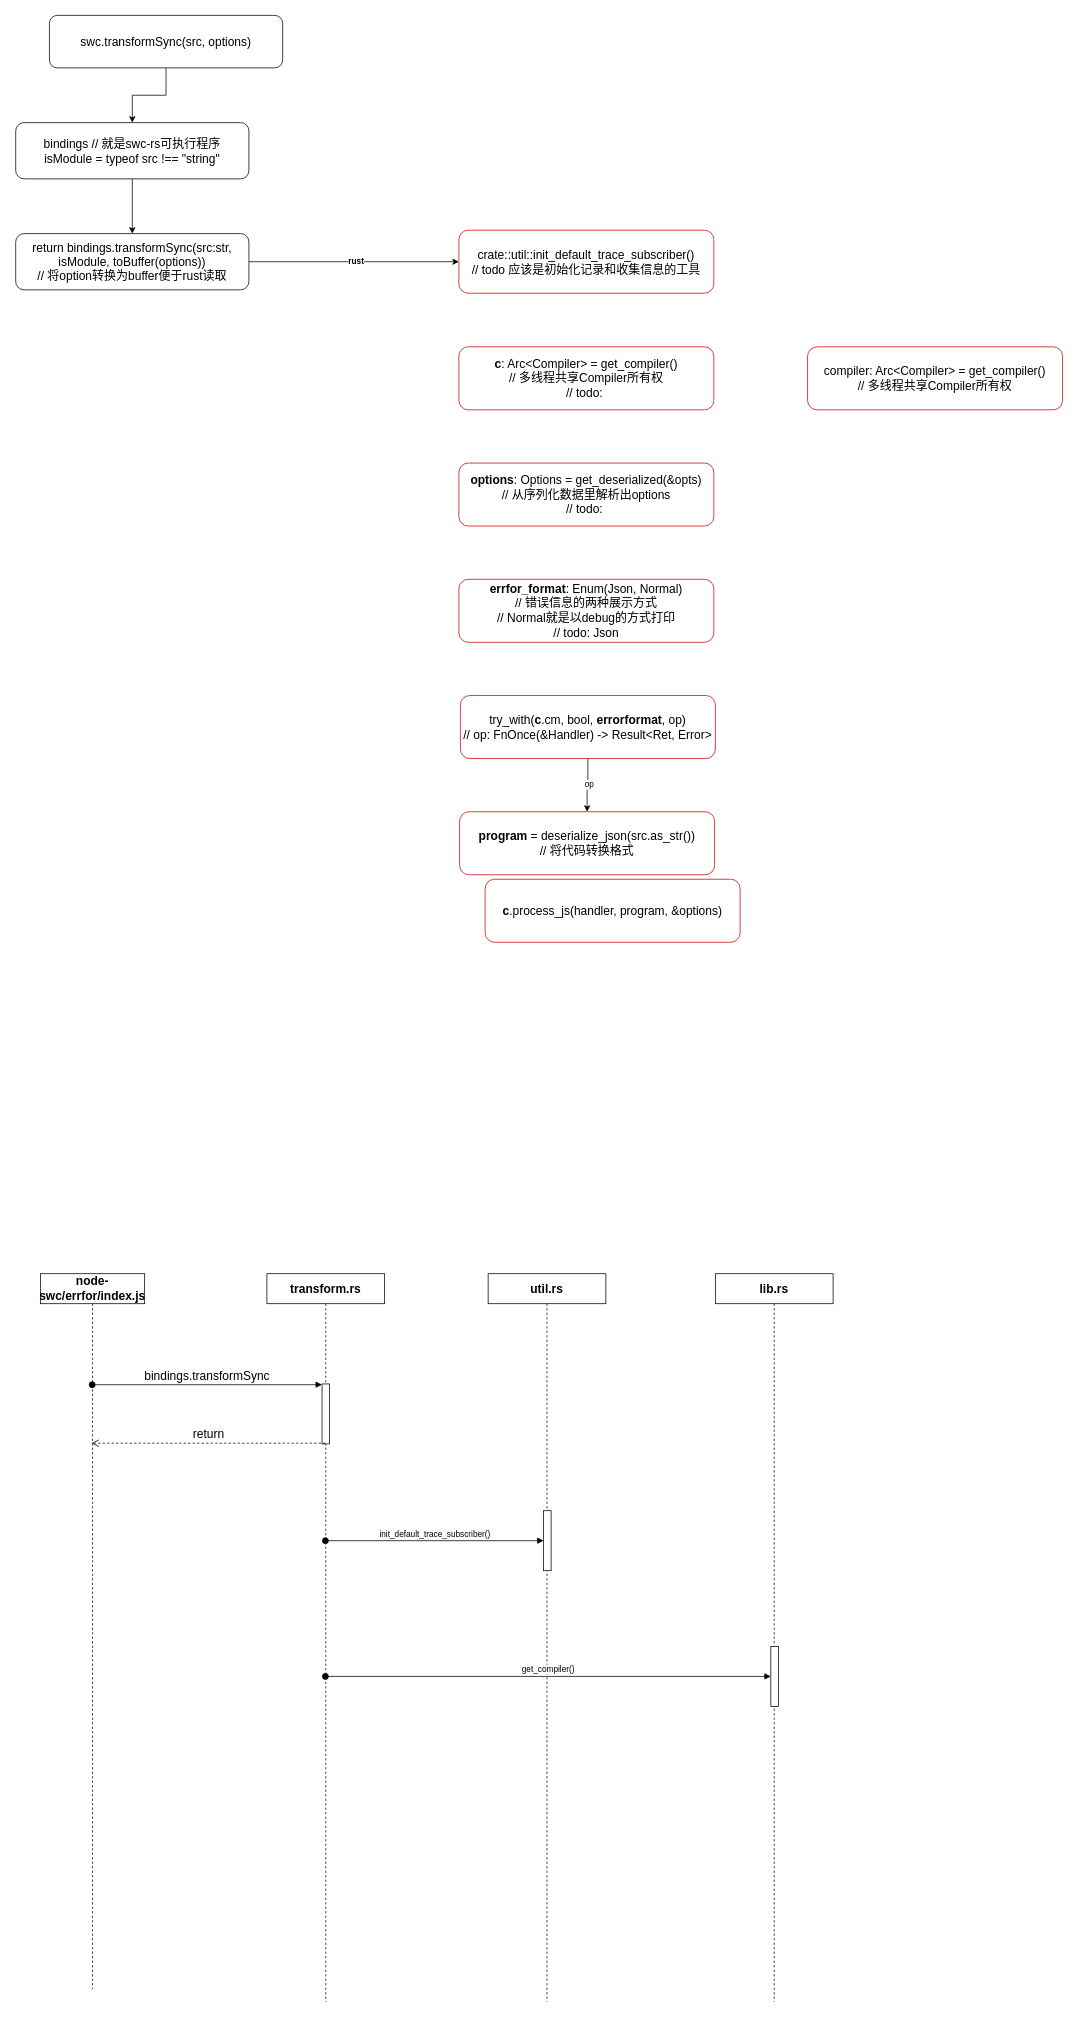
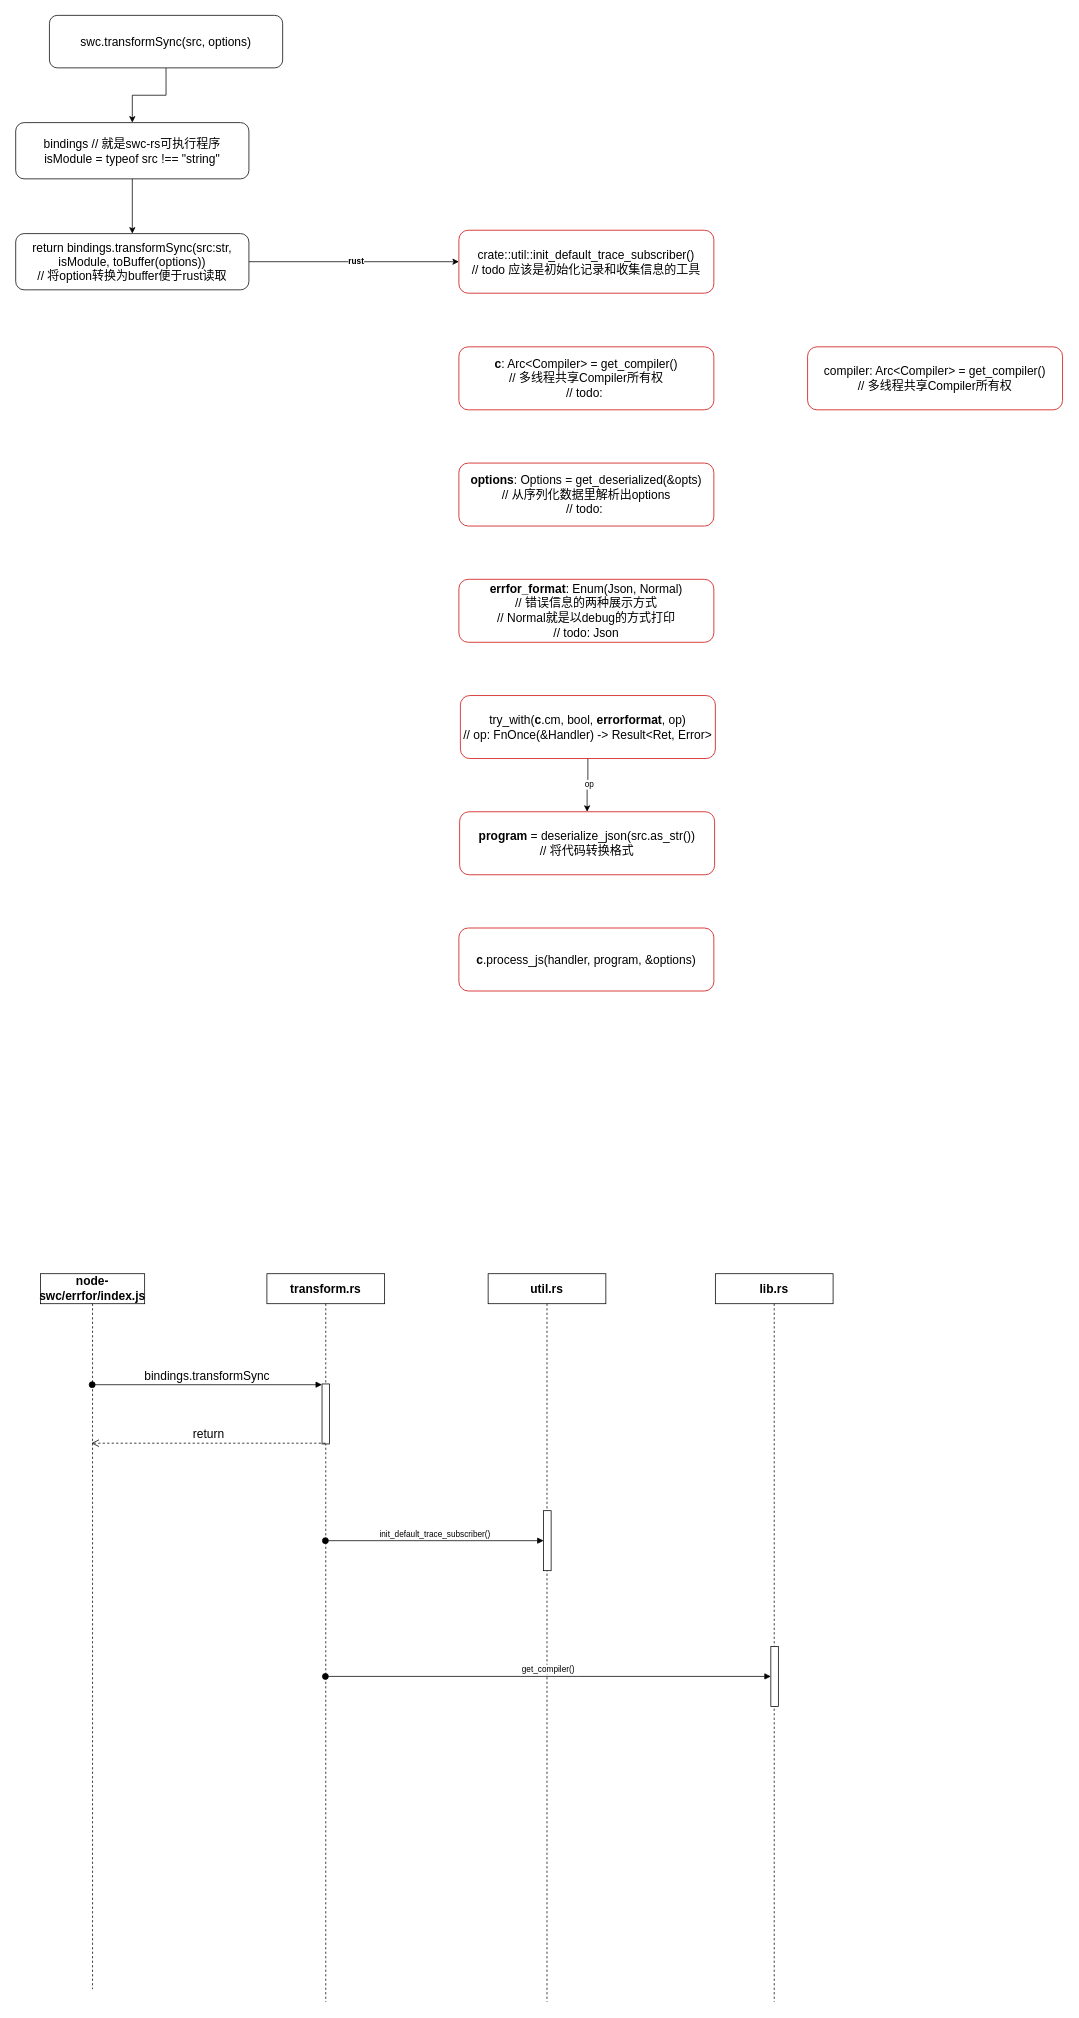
node "c.process_js(handler, program, &options)": moved (612, 911) -> (586, 960)
